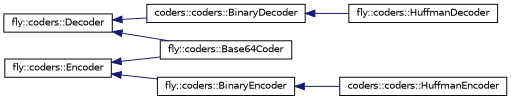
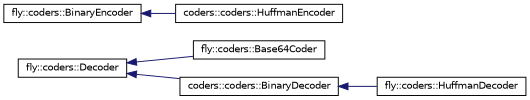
node "fly::coders::Encoder": removed
